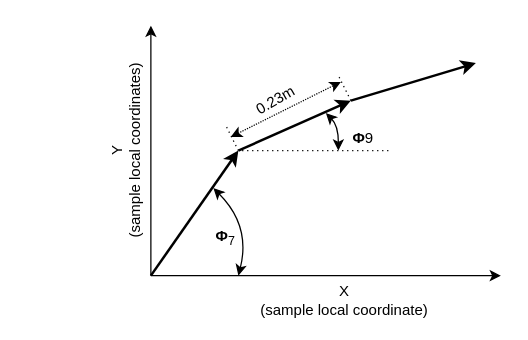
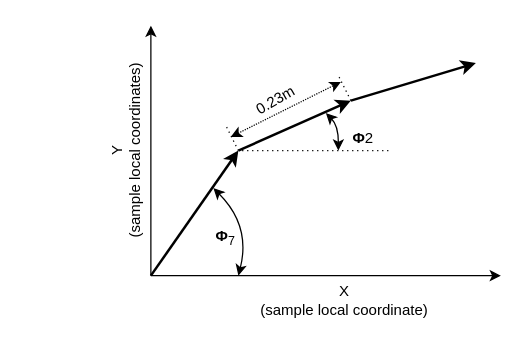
node "Φ9": label "Φ9" -> "Φ2"
